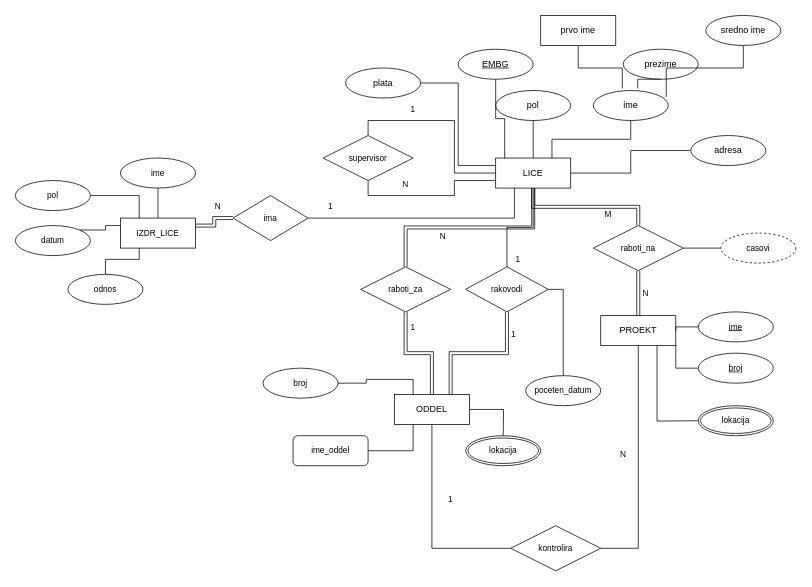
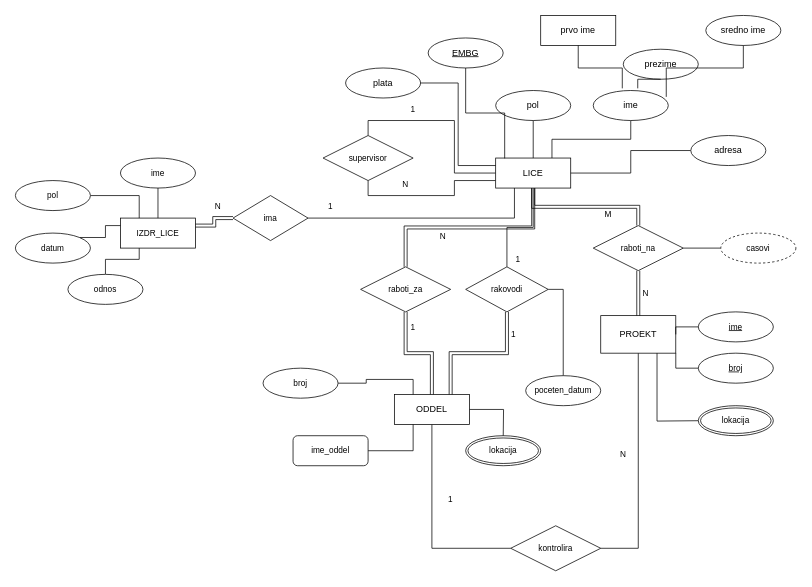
node "EMBG": moved (495, 64) -> (465, 53)
node "datum": moved (53, 240) -> (53, 248)
node "PROEKT": size 75x30 -> 75x38
